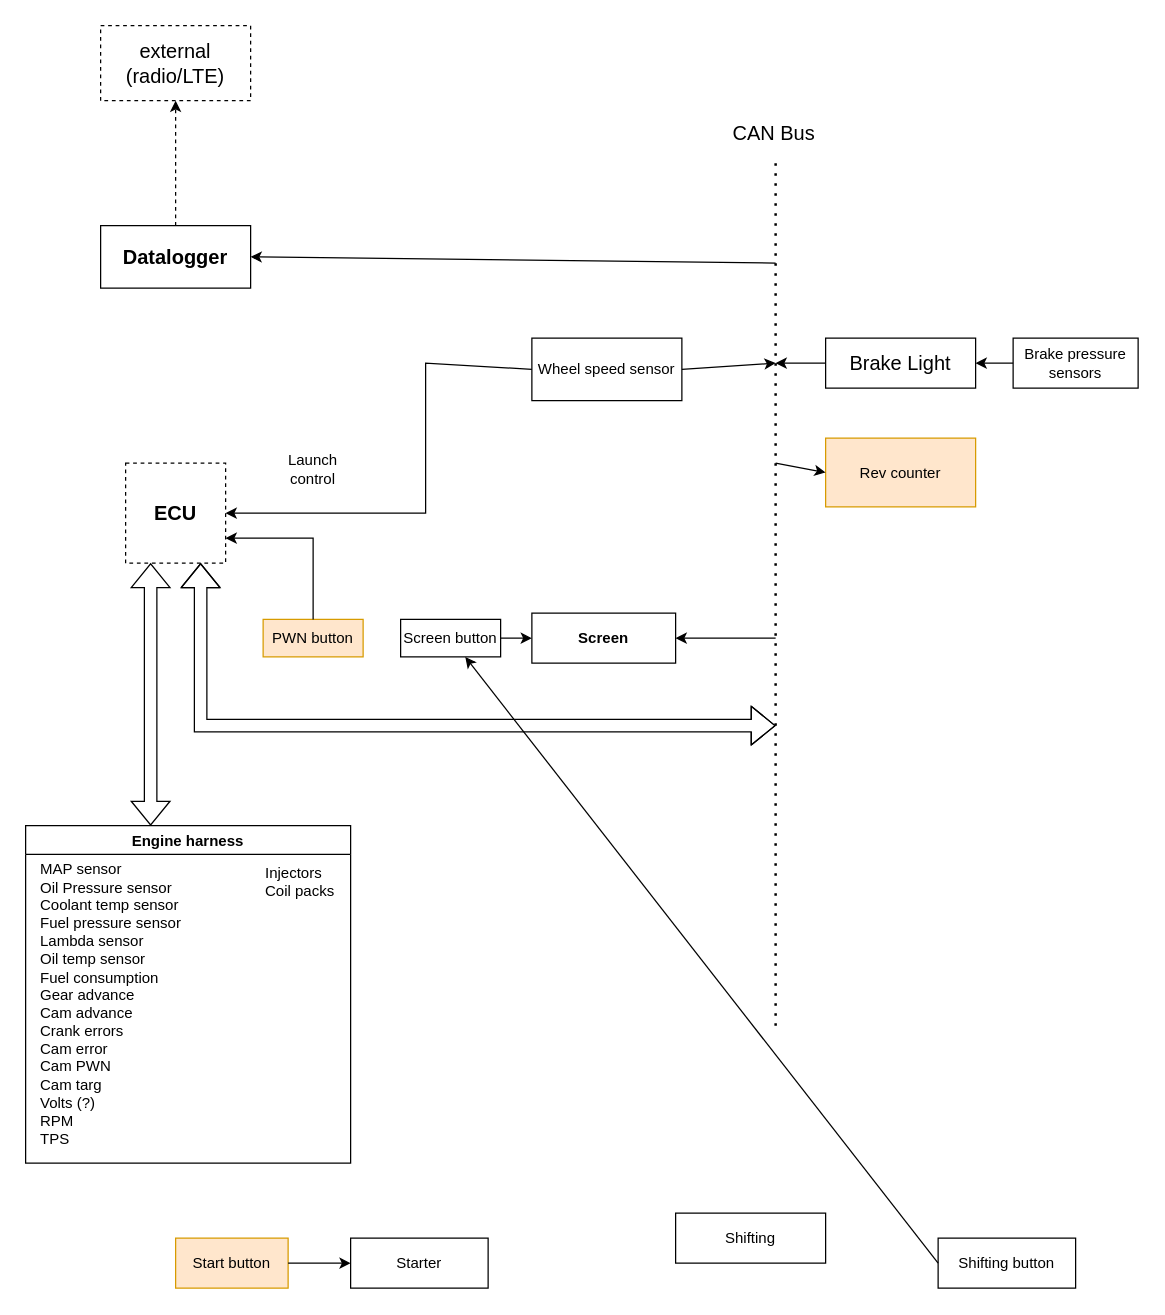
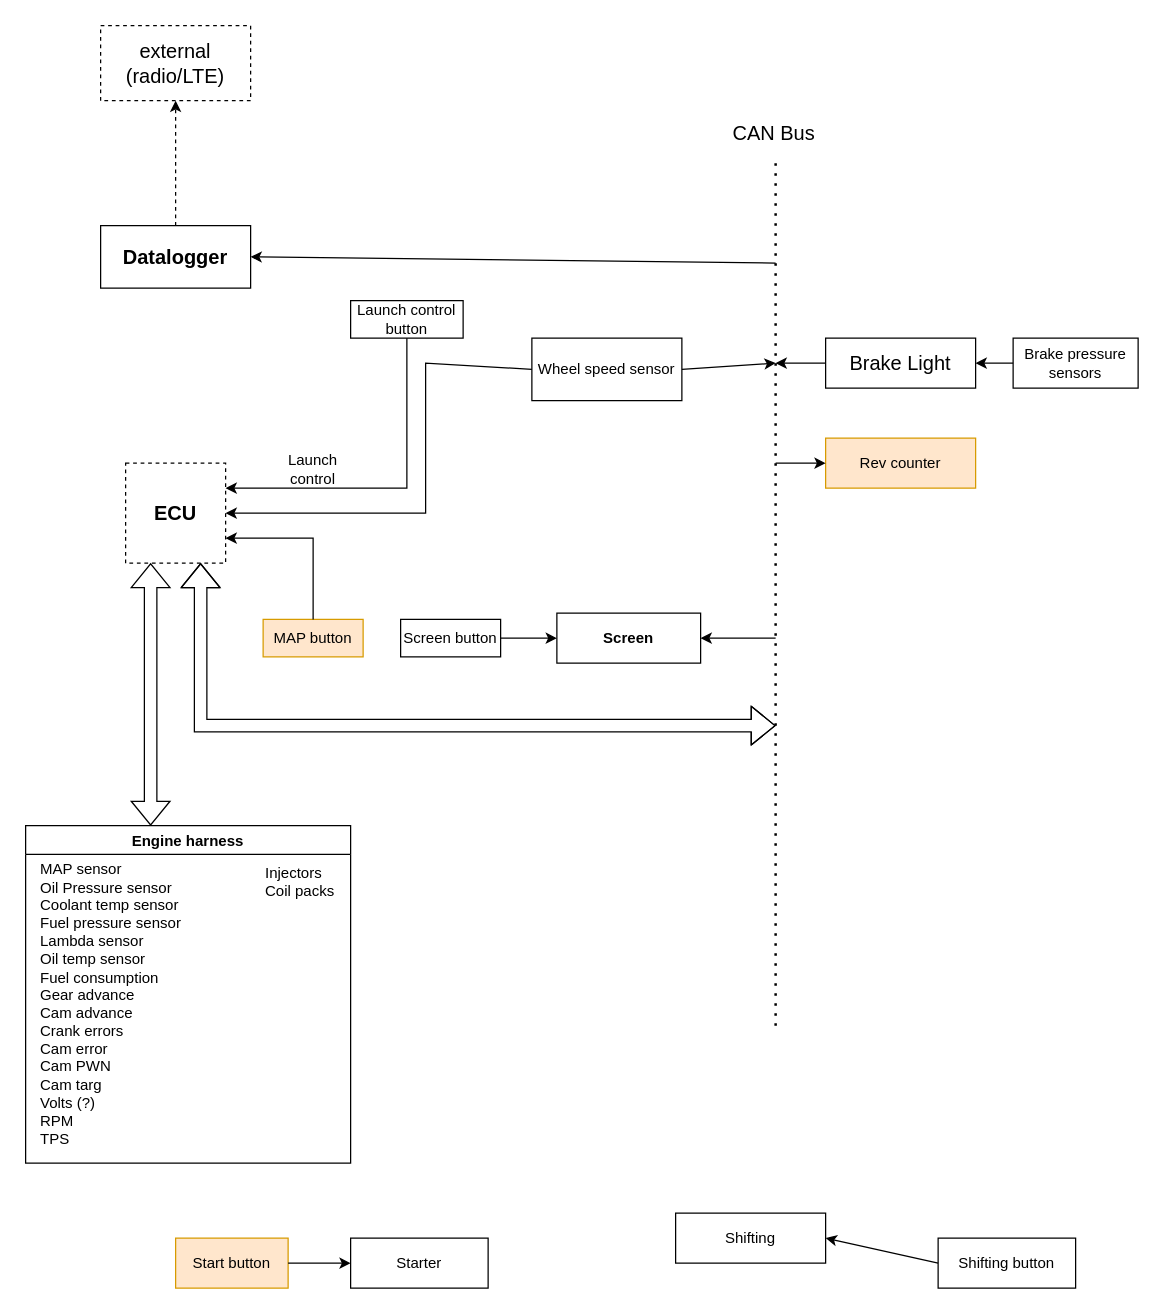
node "Launch control button": added
node "Rev counter": size 150x69 -> 150x50
edge "Launch control button" -> "ECU": added
node "PWN button": label "PWN button" -> "MAP button"
node "Screen": moved (604, 638) -> (629, 638)
edge "Shifting button" -> "Screen button": now "Shifting button" -> "Shifting"
